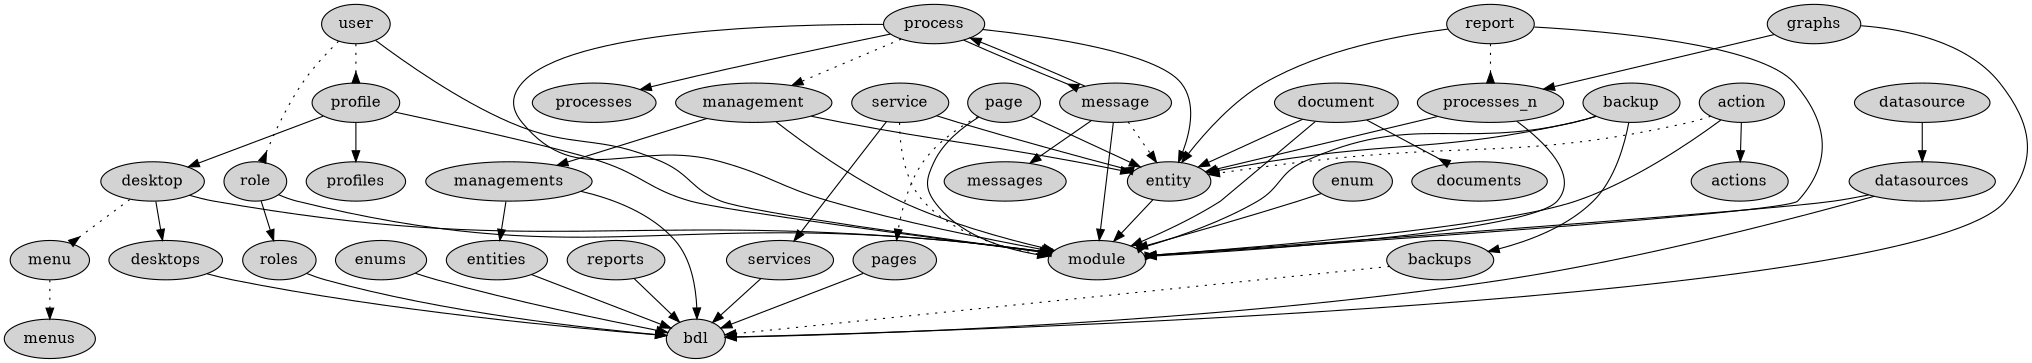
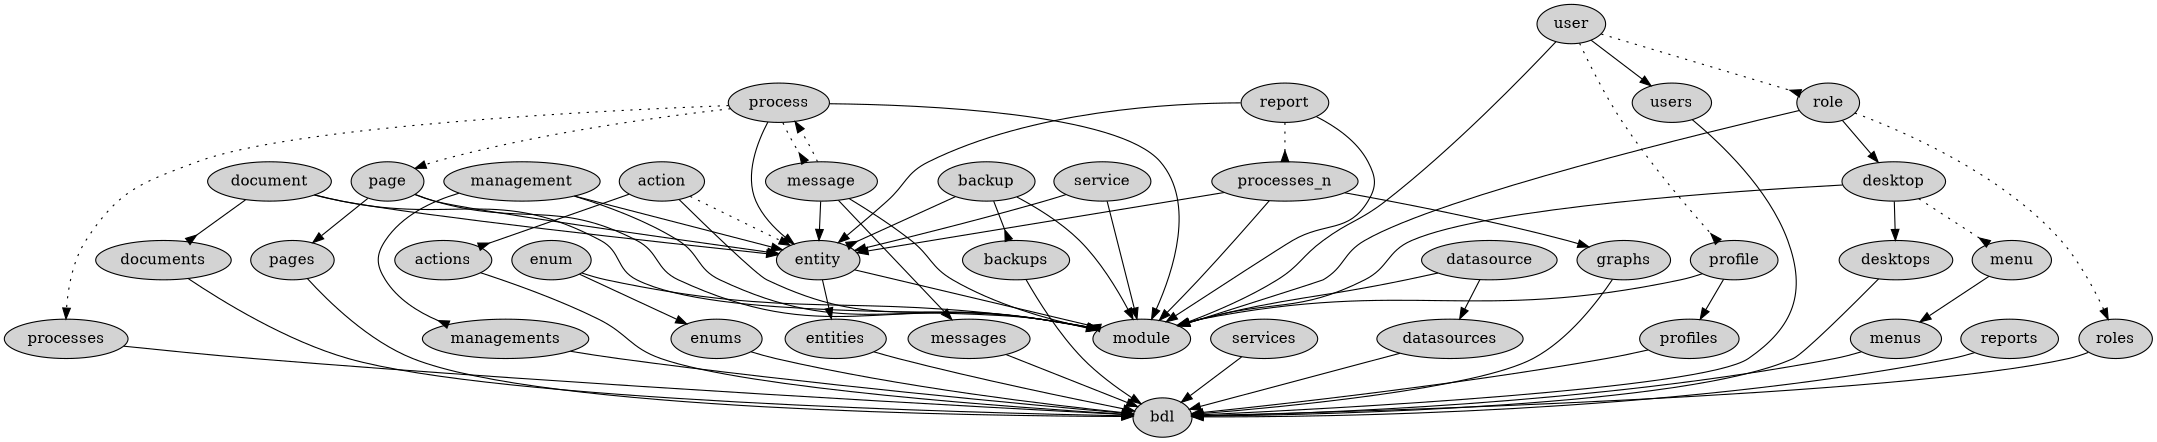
edge "process" -> "processes": style solid -> dotted
edge "process" -> "management": now "process" -> "page"
edge "graphs" -> "processes_n": reversed
edge "process" -> "message": style solid -> dotted
edge "message" -> "process": style solid -> dotted
node "users": added
edge "action" -> "actions": arrowhead normal -> inv
edge "message" -> "entity": style dotted -> solid
edge "profile" -> "desktop": now "role" -> "desktop"
edge "management" -> "managements": arrowhead normal -> inv
edge "backup" -> "module": arrowhead inv -> normal
edge "service" -> "entity": arrowhead inv -> normal
edge "backup" -> "entity": arrowhead normal -> inv
edge "page" -> "pages": style dotted -> solid
edge "service" -> "services": removed
edge "report" -> "module": arrowhead inv -> normal
edge "service" -> "module": style dotted -> solid
edge "backup" -> "backups": arrowhead normal -> inv
edge "managements" -> "entities": now "entity" -> "entities"
edge "role" -> "roles": style solid -> dotted
edge "entity" -> "module": arrowhead normal -> inv
edge "datasources" -> "module": now "datasource" -> "module"
edge "role" -> "module": arrowhead inv -> normal
edge "menu" -> "menus": style dotted -> solid
edge "enum" -> "enums": added
edge "backups" -> "bdl": style dotted -> solid
edge "actions" -> "bdl": added
edge "profiles" -> "bdl": added
edge "messages" -> "bdl": added
edge "processes" -> "bdl": added
edge "documents" -> "bdl": added
edge "menus" -> "bdl": added
